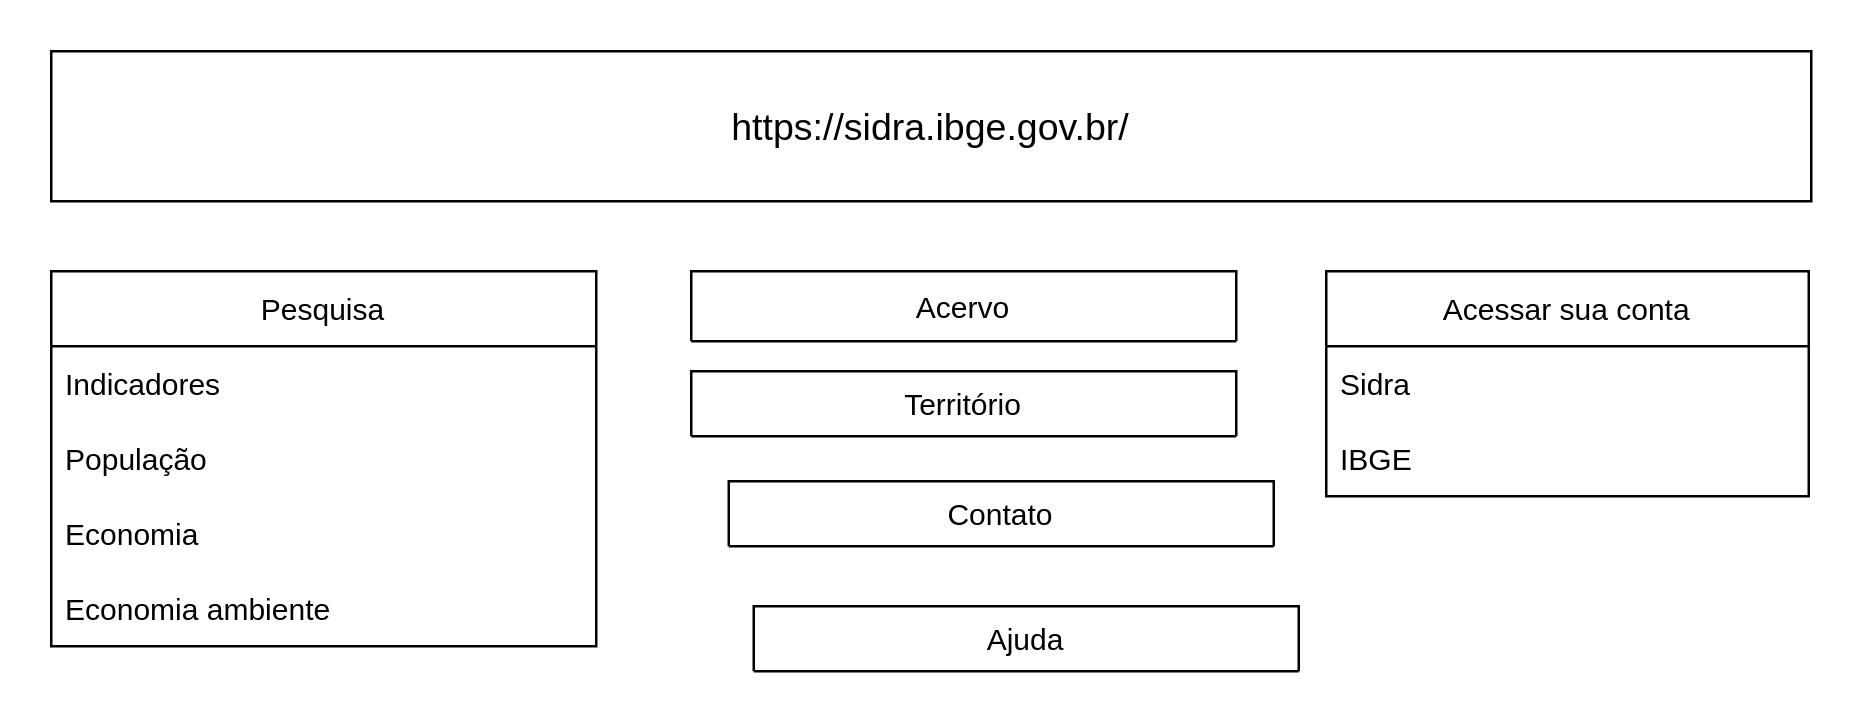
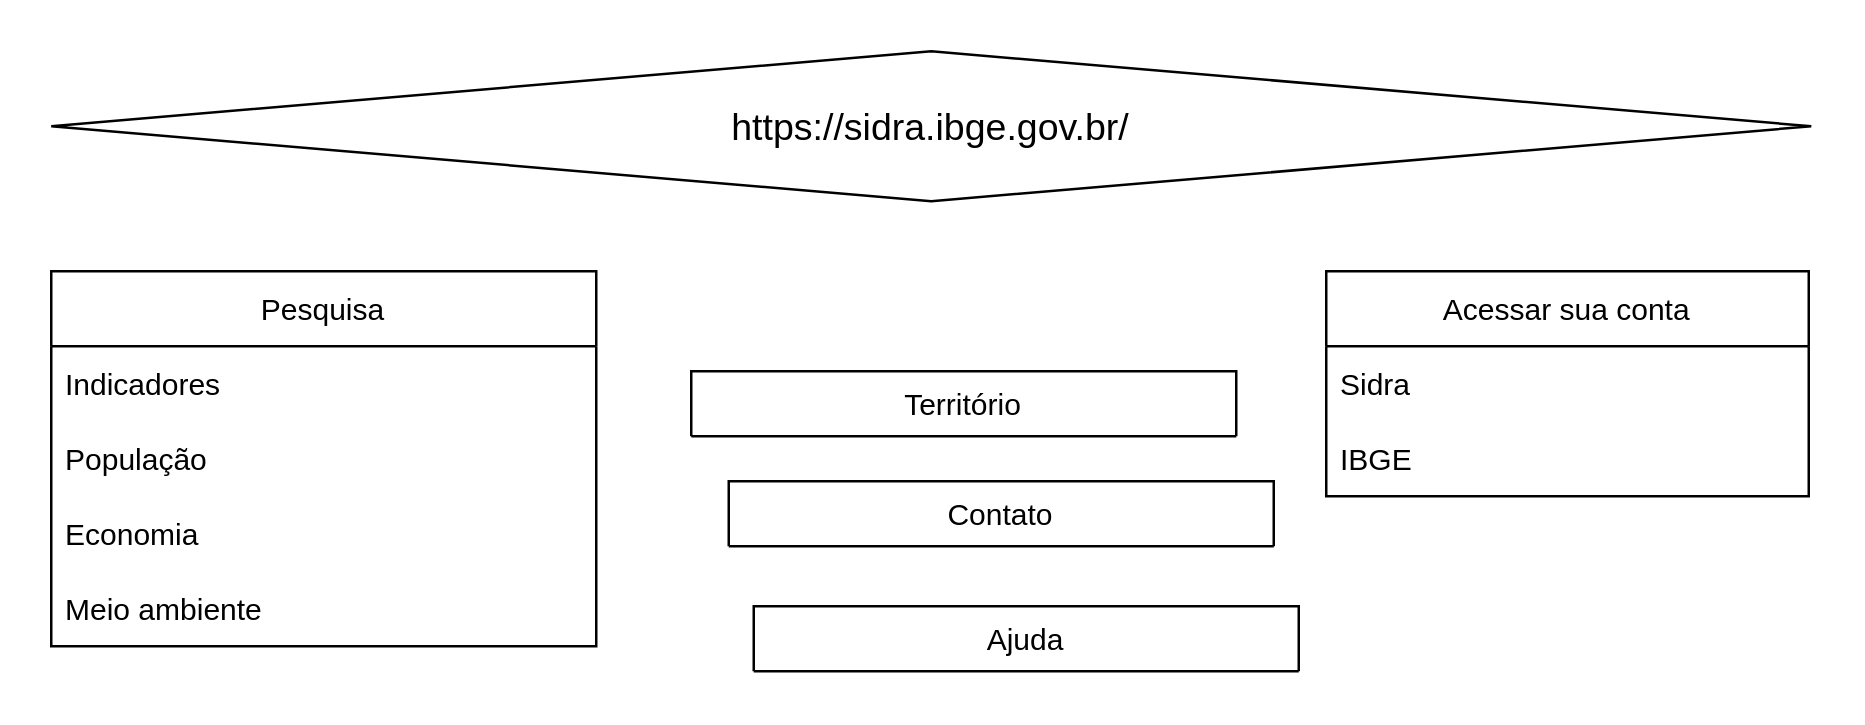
node "https://sidra.ibge.gov.br/": shape rectangle -> diamond
node "Acervo": removed
node "Economia ambiente": label "Economia ambiente" -> "Meio ambiente"
